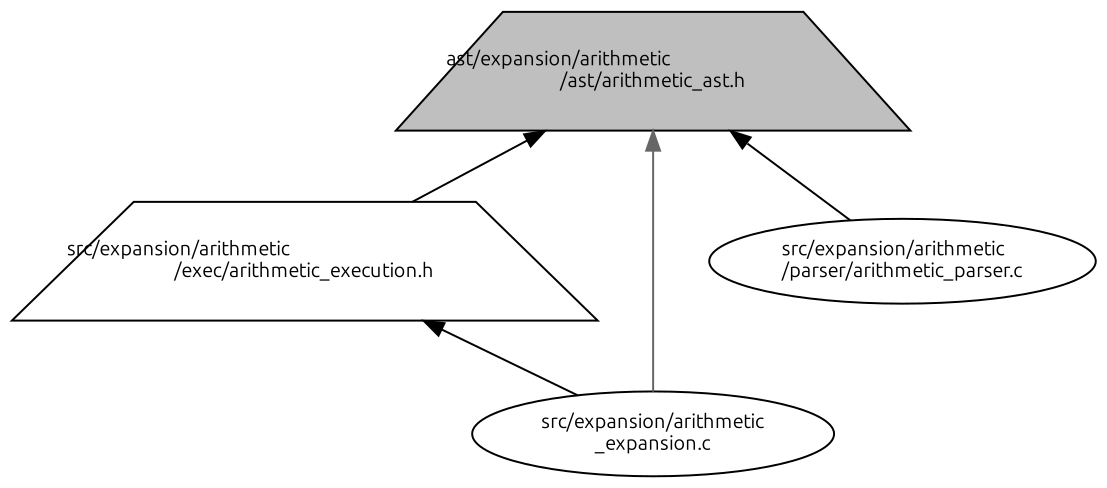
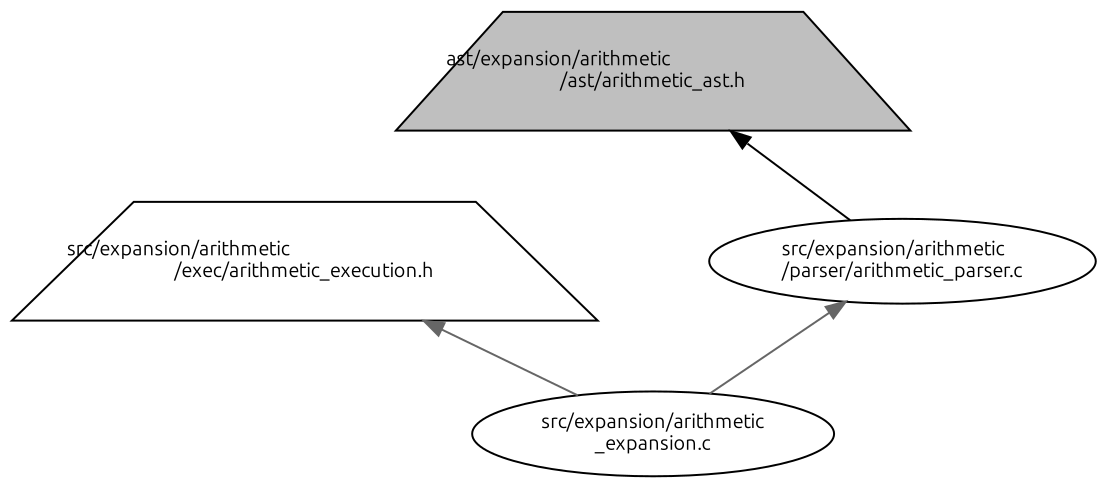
edge "src/expansion/arithmetic /exec/arithmetic_execution.h" -> "ast/expansion/arithmetic /ast/arithmetic_ast.h": removed
edge "src/expansion/arithmetic _expansion.c" -> "ast/expansion/arithmetic /ast/arithmetic_ast.h": now "src/expansion/arithmetic _expansion.c" -> "src/expansion/arithmetic /parser/arithmetic_parser.c"
edge "src/expansion/arithmetic _expansion.c" -> "src/expansion/arithmetic /exec/arithmetic_execution.h": color black -> gray40
